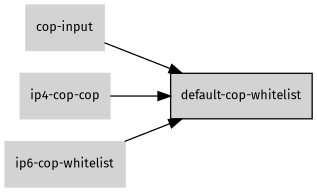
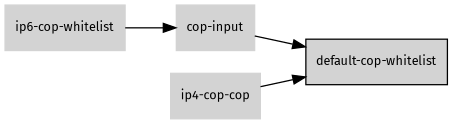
edge "ip6-cop-whitelist" -> "default-cop-whitelist": now "ip6-cop-whitelist" -> "cop-input"
